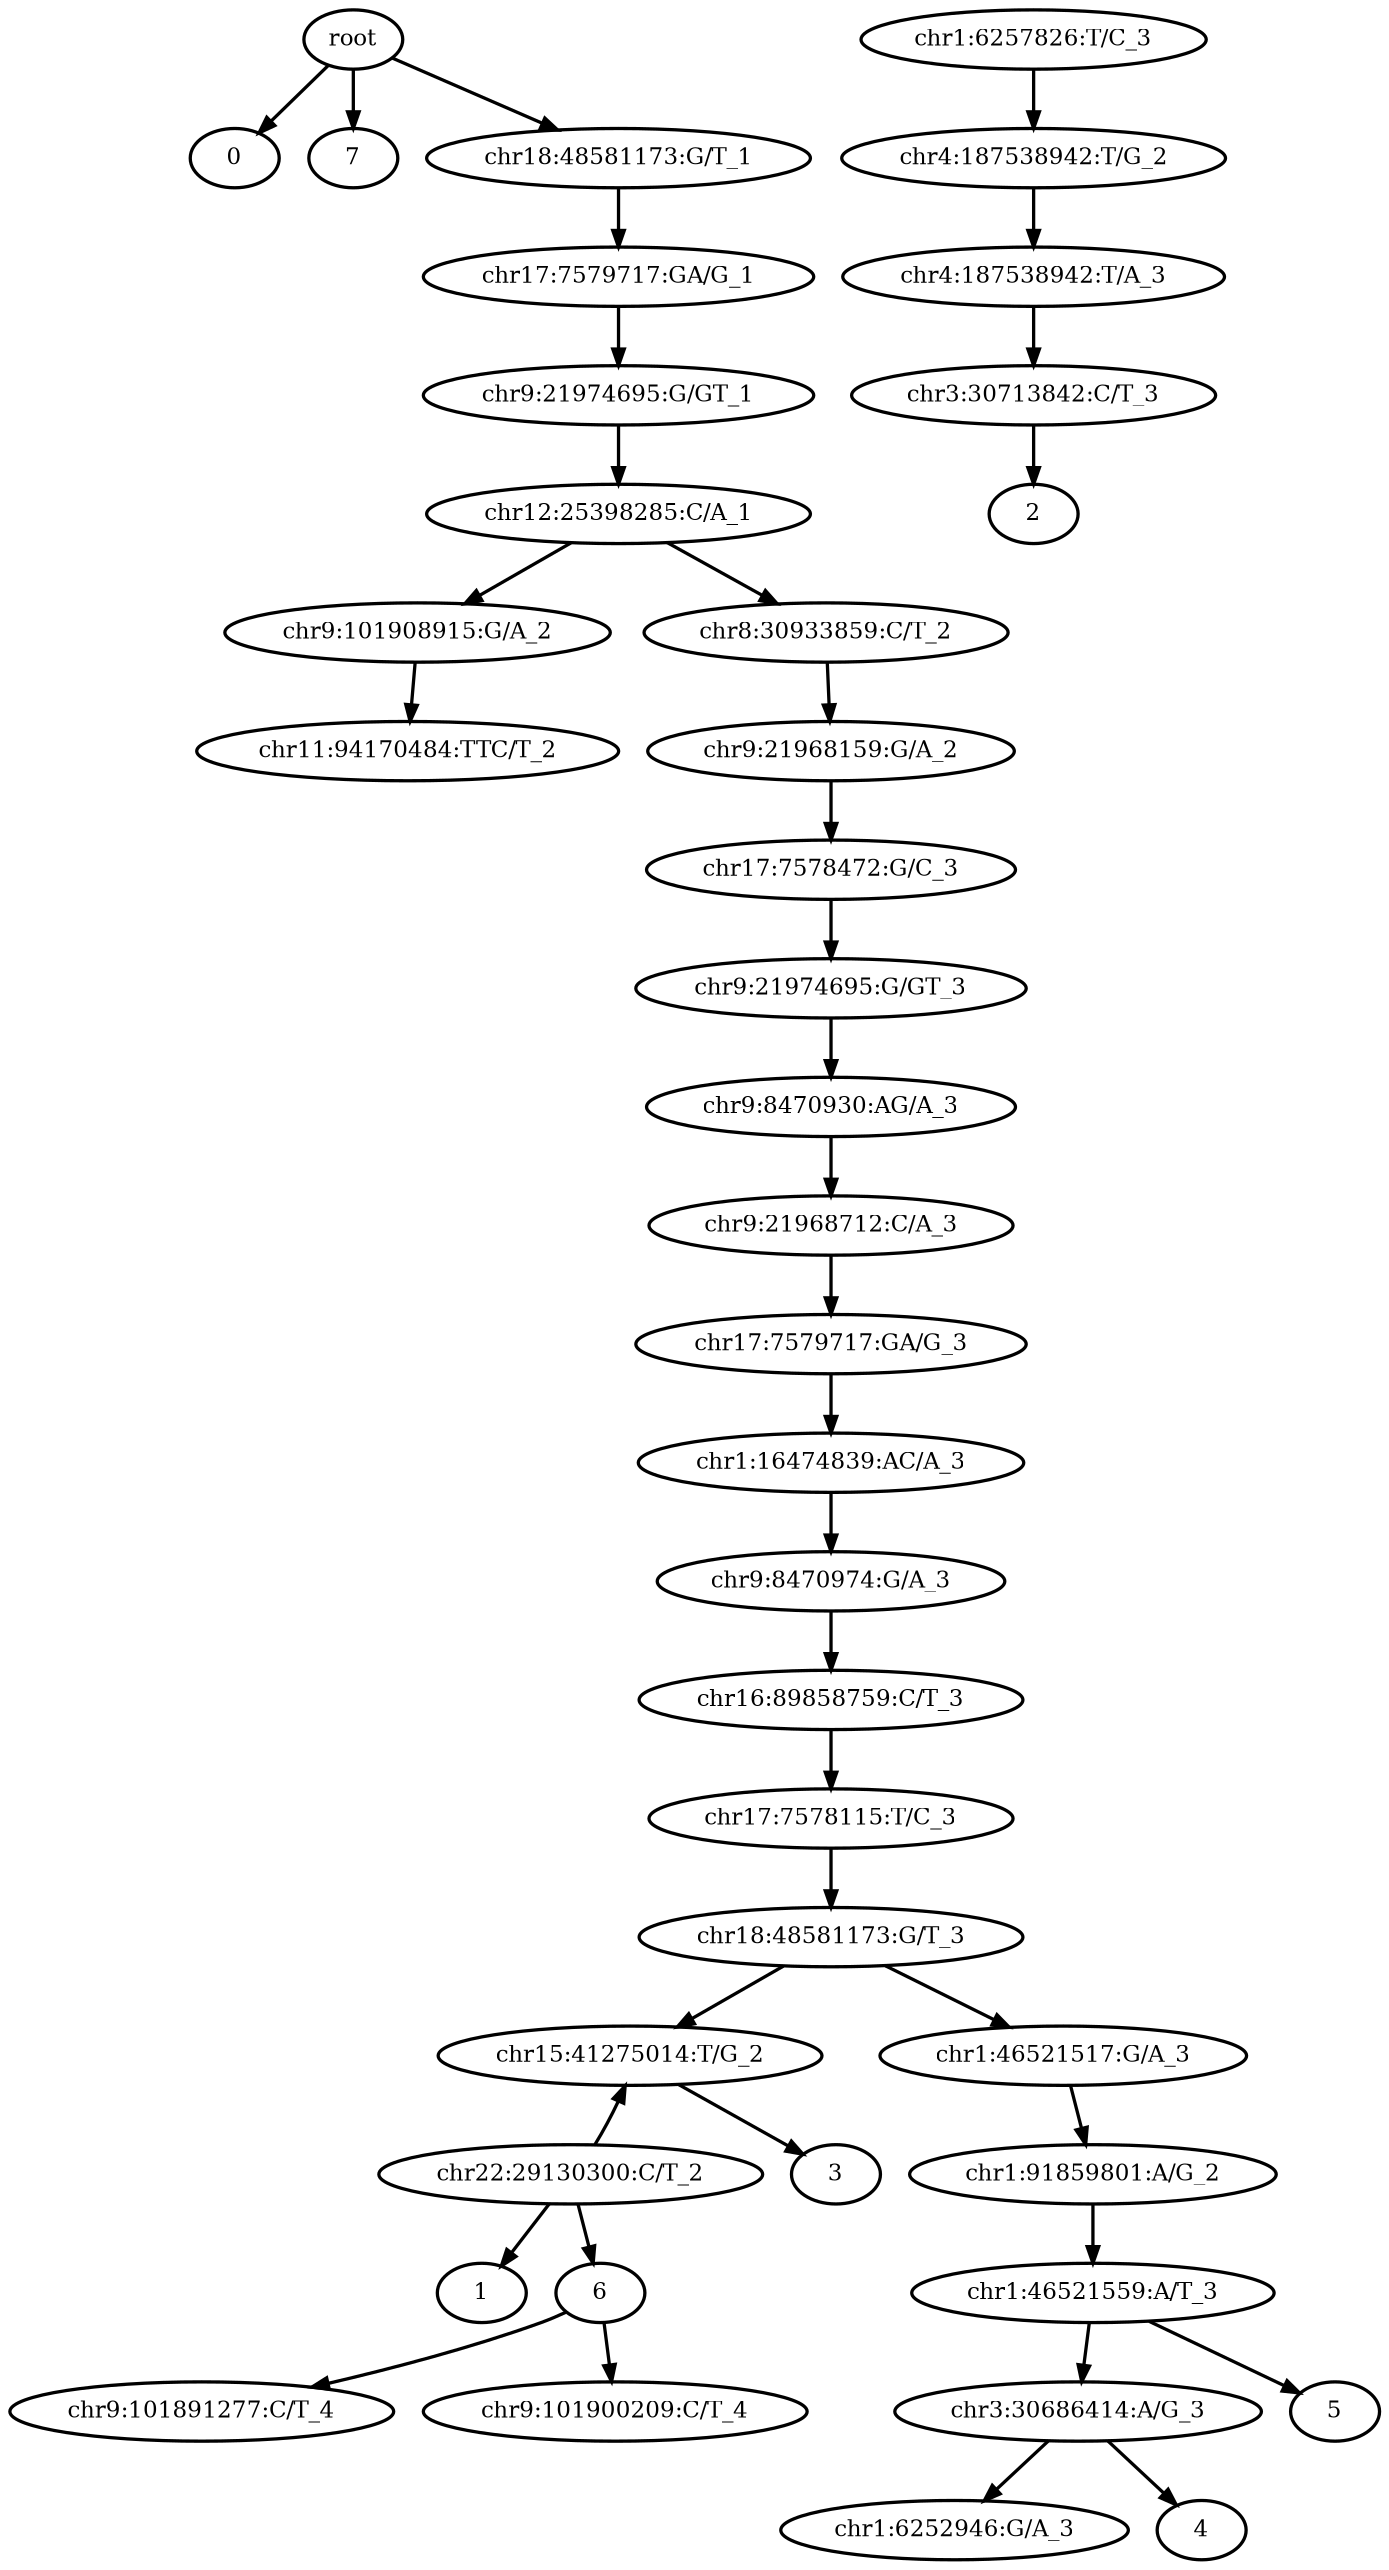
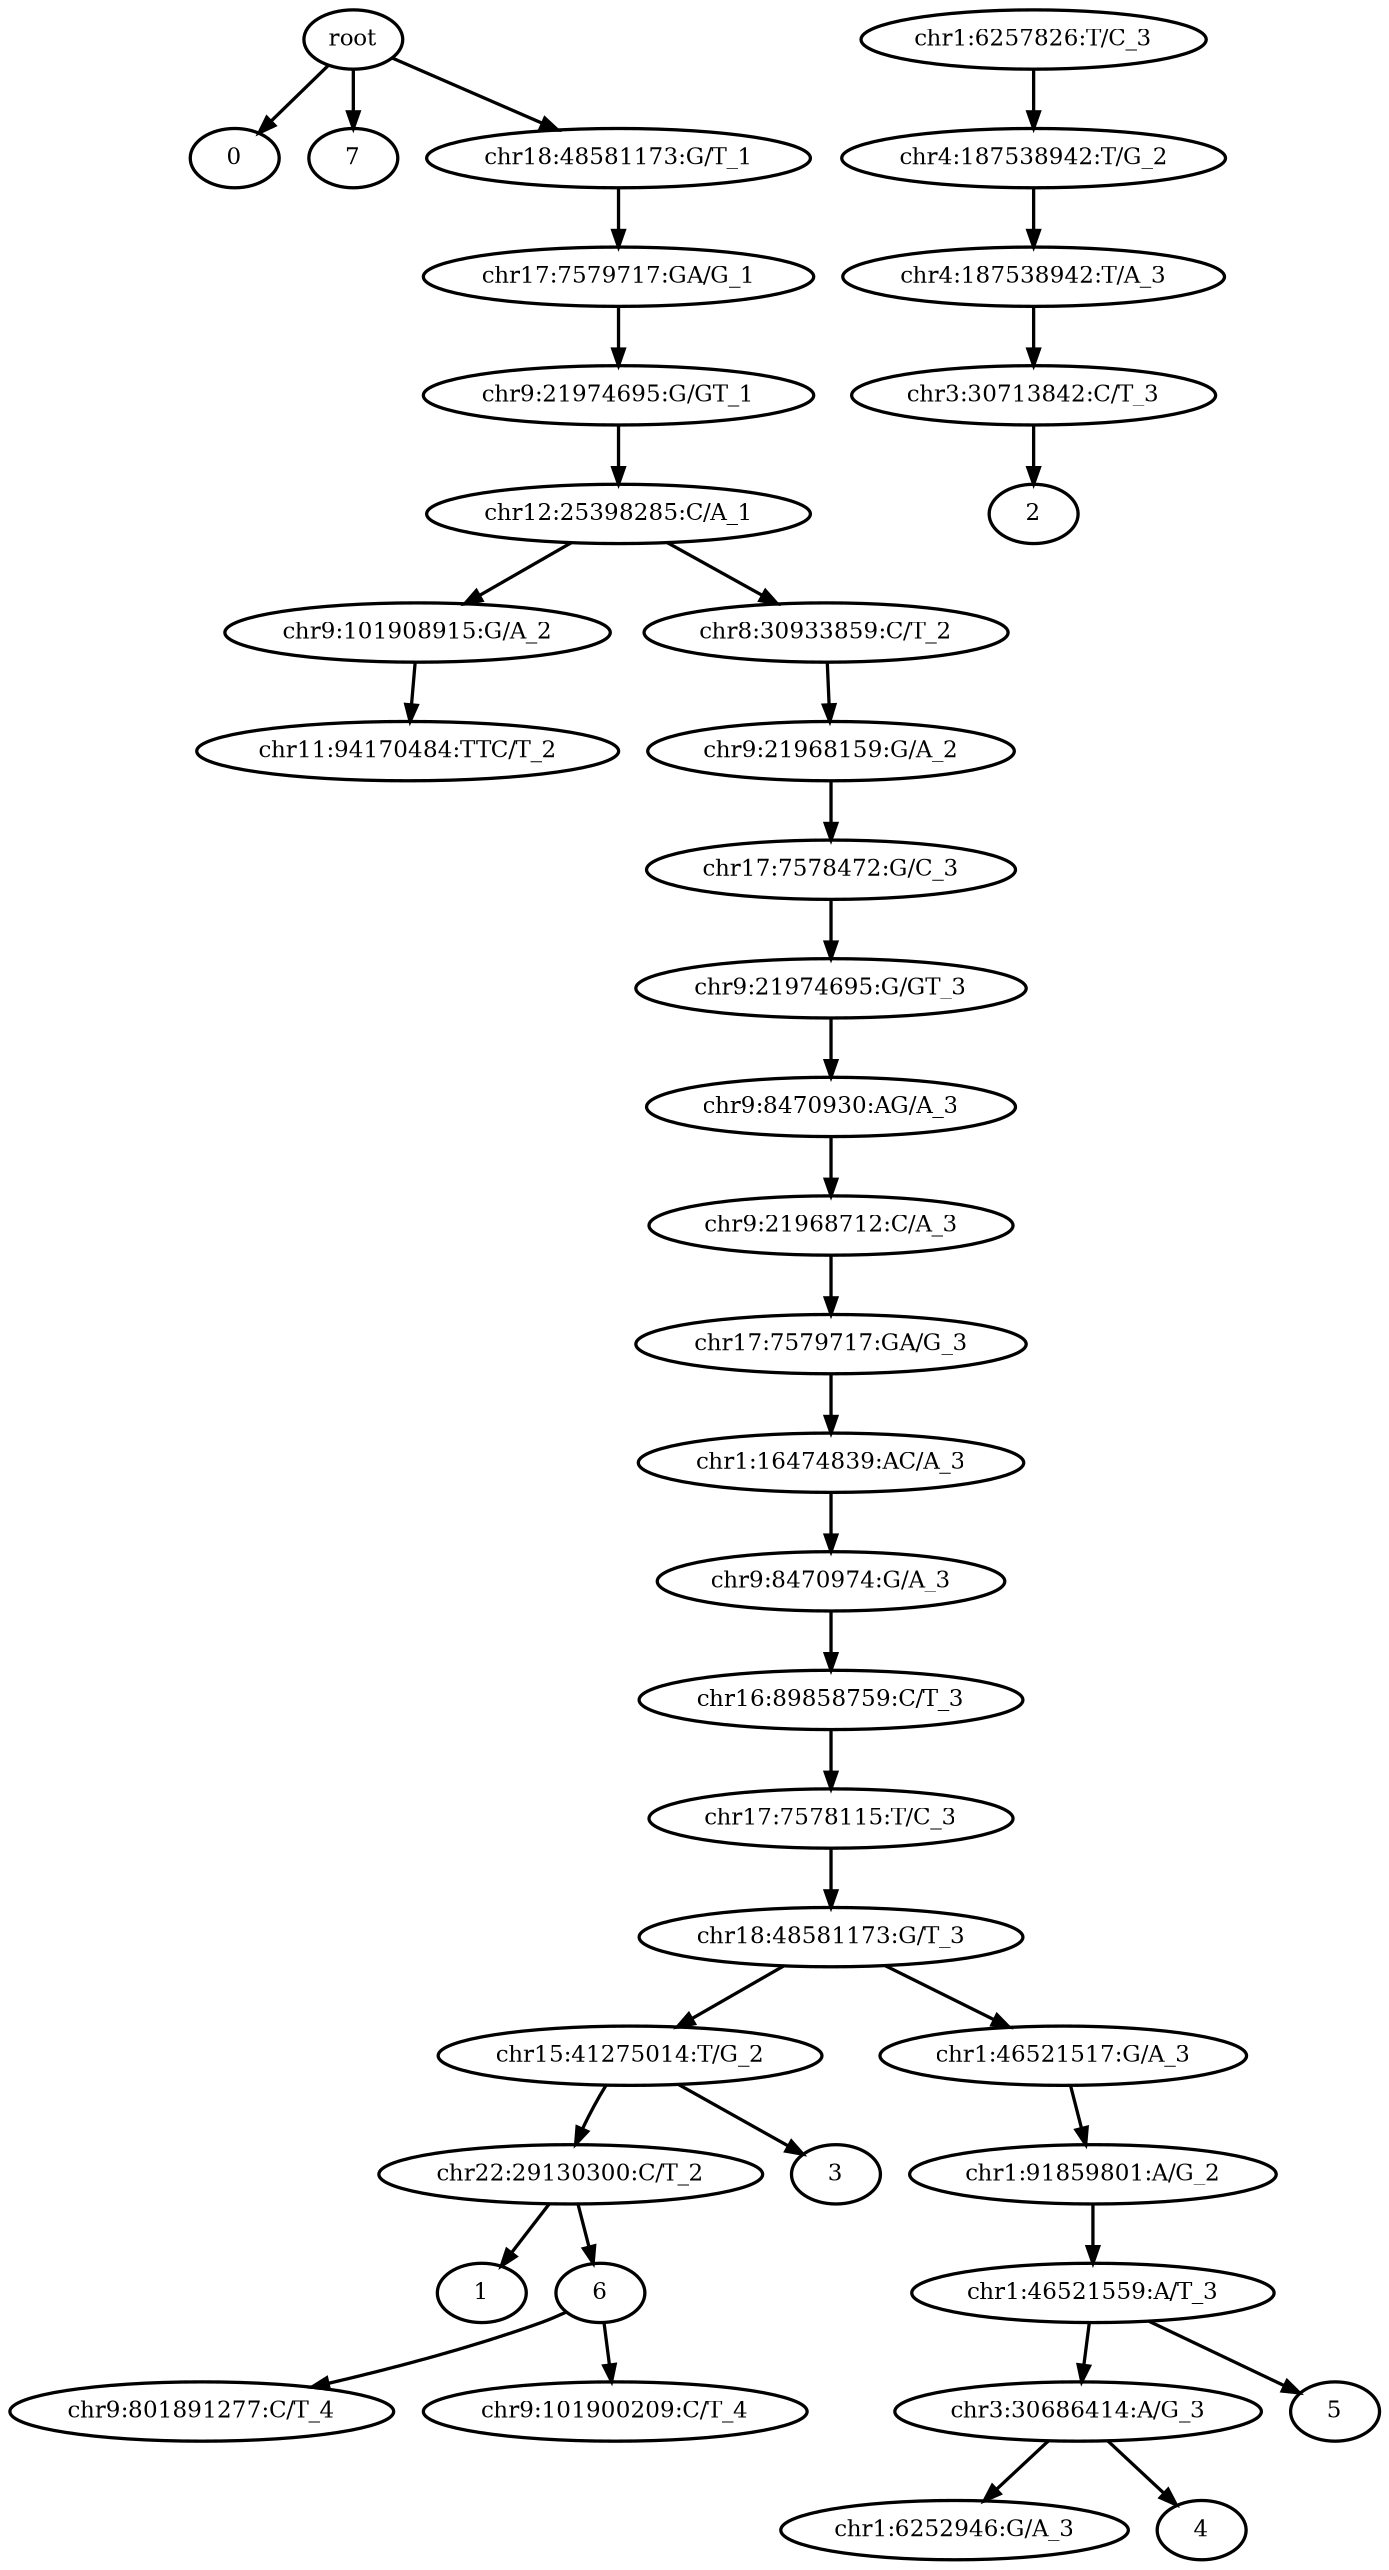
edge "chr22:29130300:C/T_2" -> "chr15:41275014:T/G_2": reversed
node "chr9:101891277:C/T_4": label "chr9:101891277:C/T_4" -> "chr9:801891277:C/T_4"
